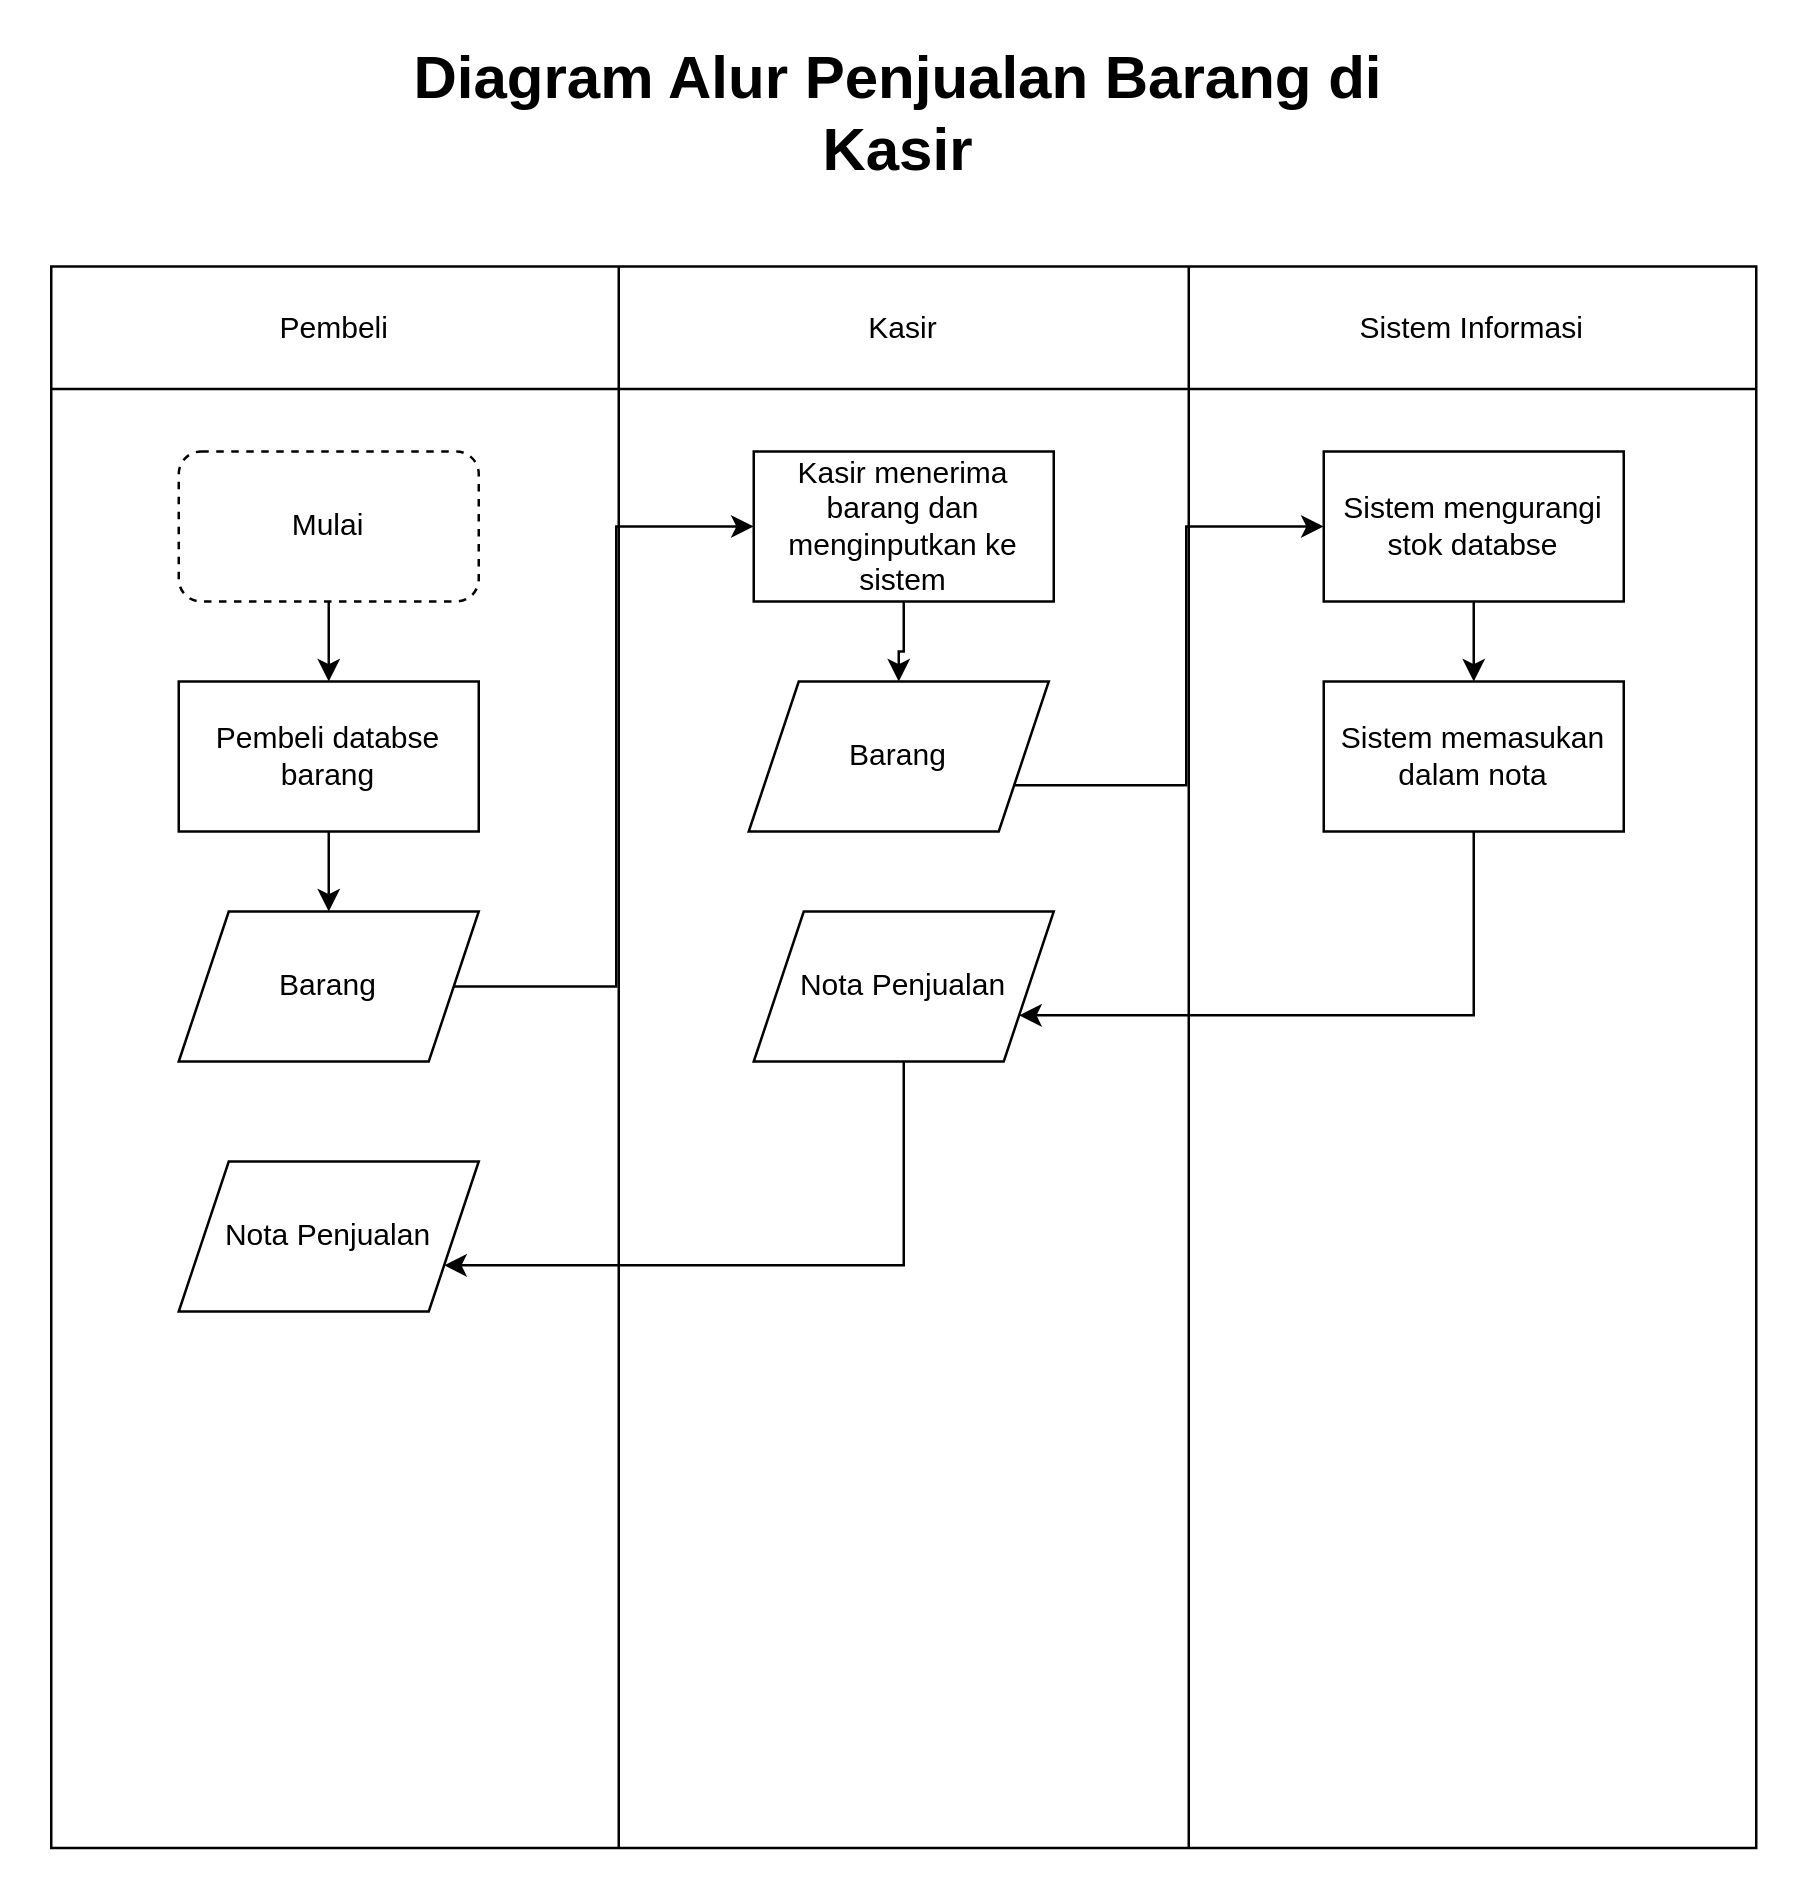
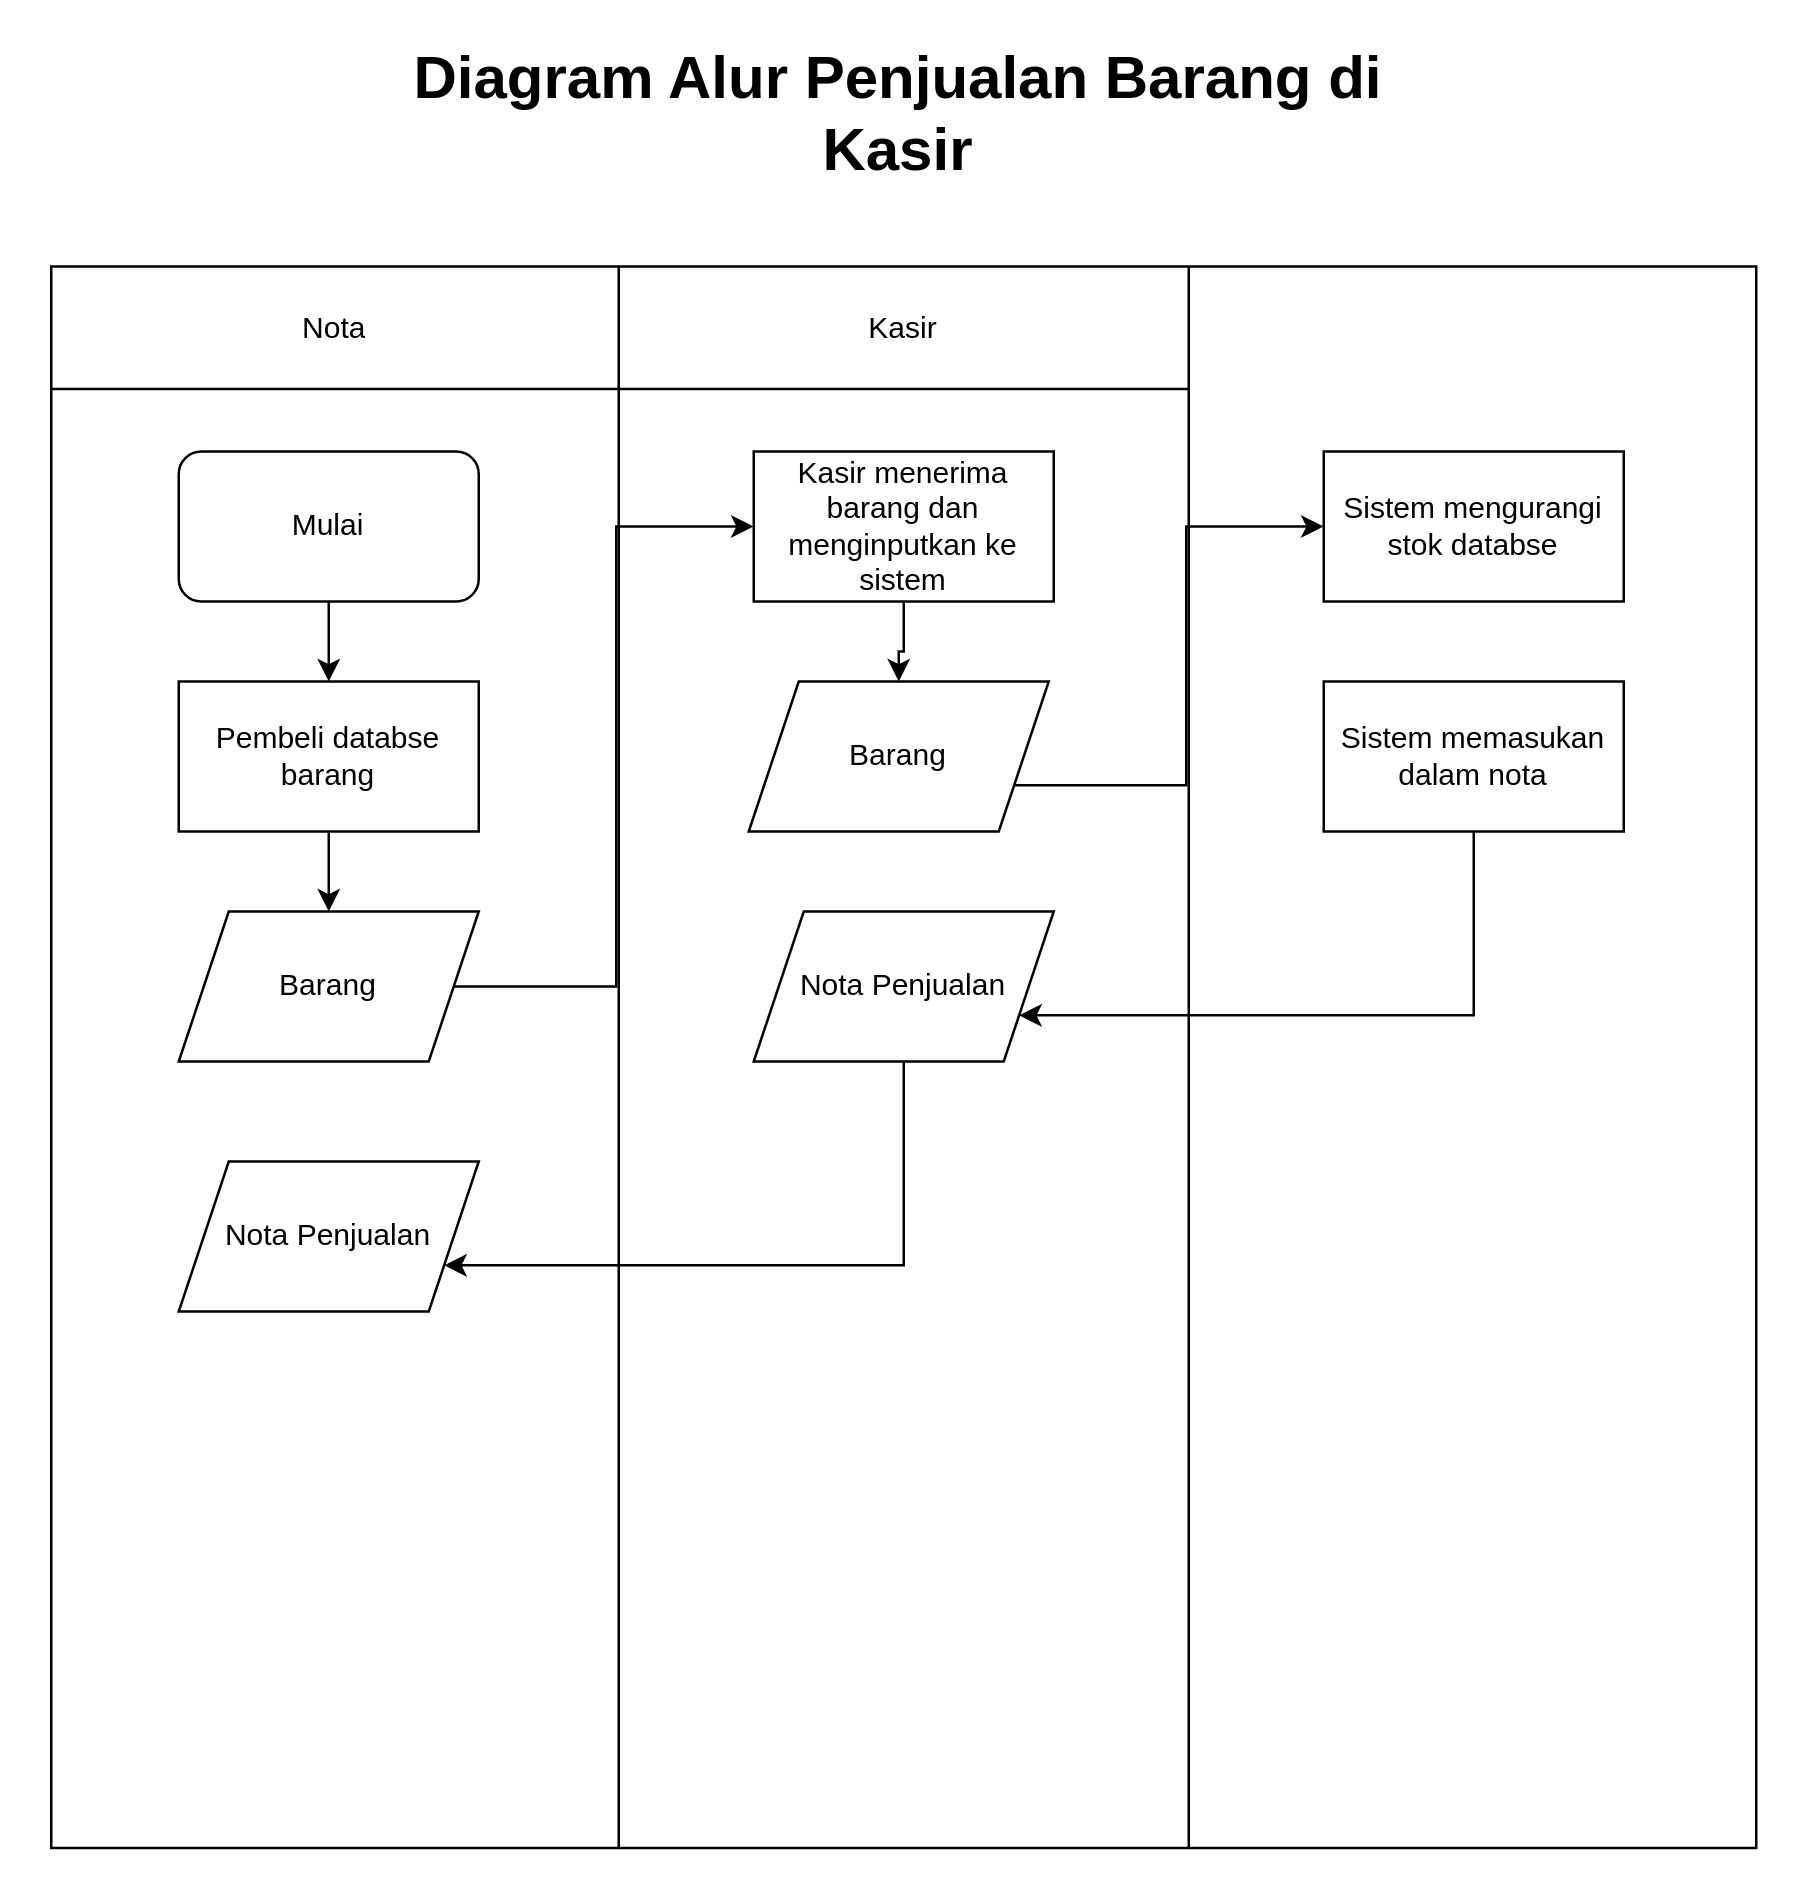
node "Sistem Informasi": removed
node "Pembeli": label "Pembeli" -> "Nota"
node "Mulai": style dashed -> solid
edge "Sistem mengurangi stok databse" -> "Sistem memasukan dalam nota": removed
